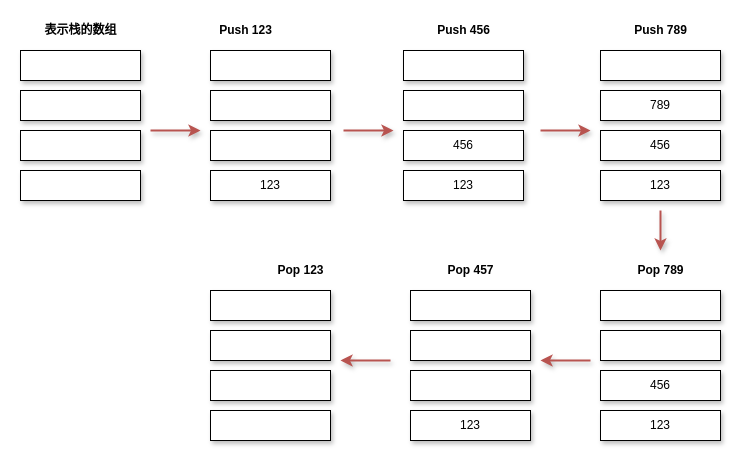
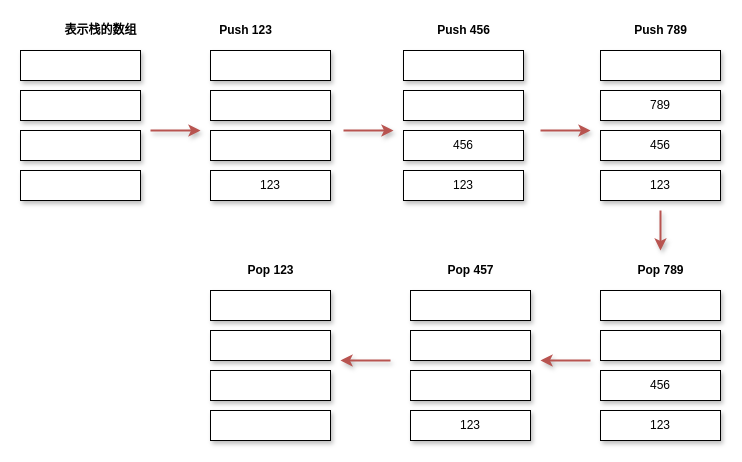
node "表示栈的数组": moved (81, 31) -> (101, 31)
node "Pop 123": moved (301, 271) -> (271, 271)
